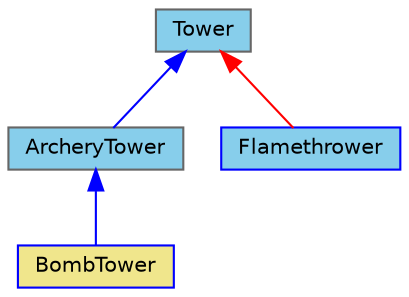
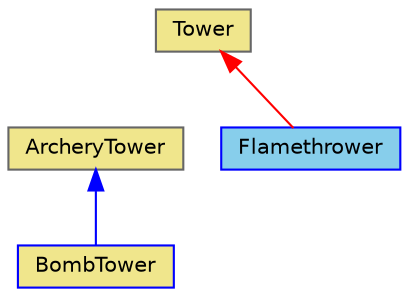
node "Tower": fillcolor skyblue -> khaki
edge "ArcheryTower" -> "Tower": removed
node "ArcheryTower": fillcolor skyblue -> khaki
